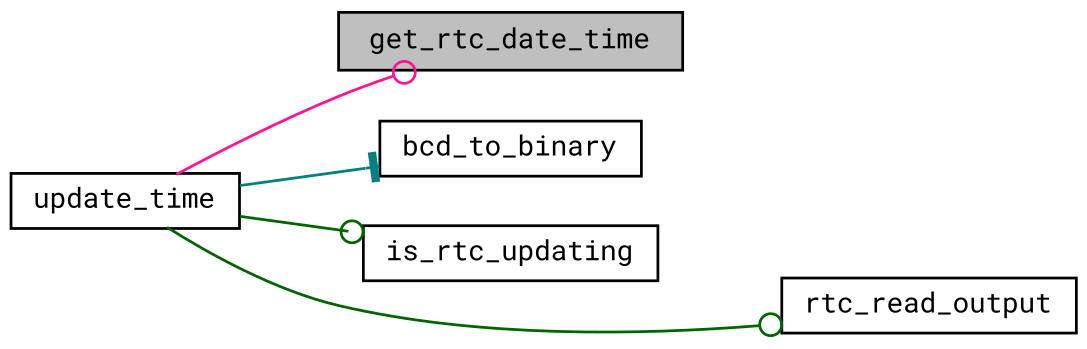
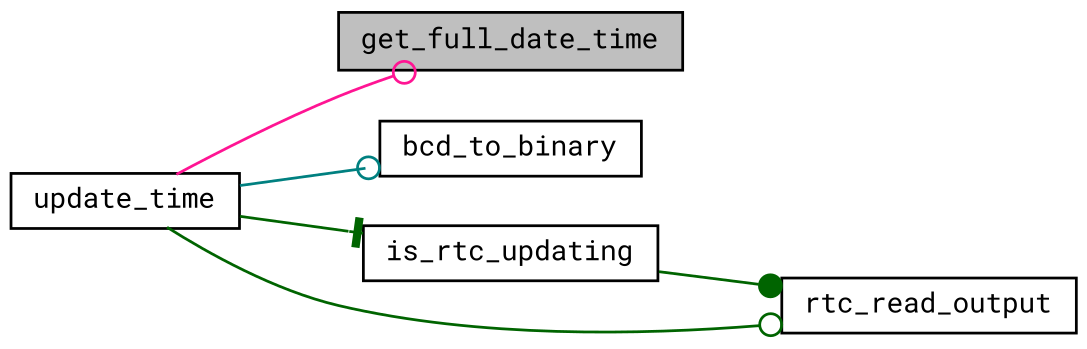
node "get_rtc_date_time": label "get_rtc_date_time" -> "get_full_date_time"
edge "update_time" -> "bcd_to_binary": arrowhead tee -> odot
edge "update_time" -> "is_rtc_updating": arrowhead odot -> tee
edge "is_rtc_updating" -> "rtc_read_output": added
